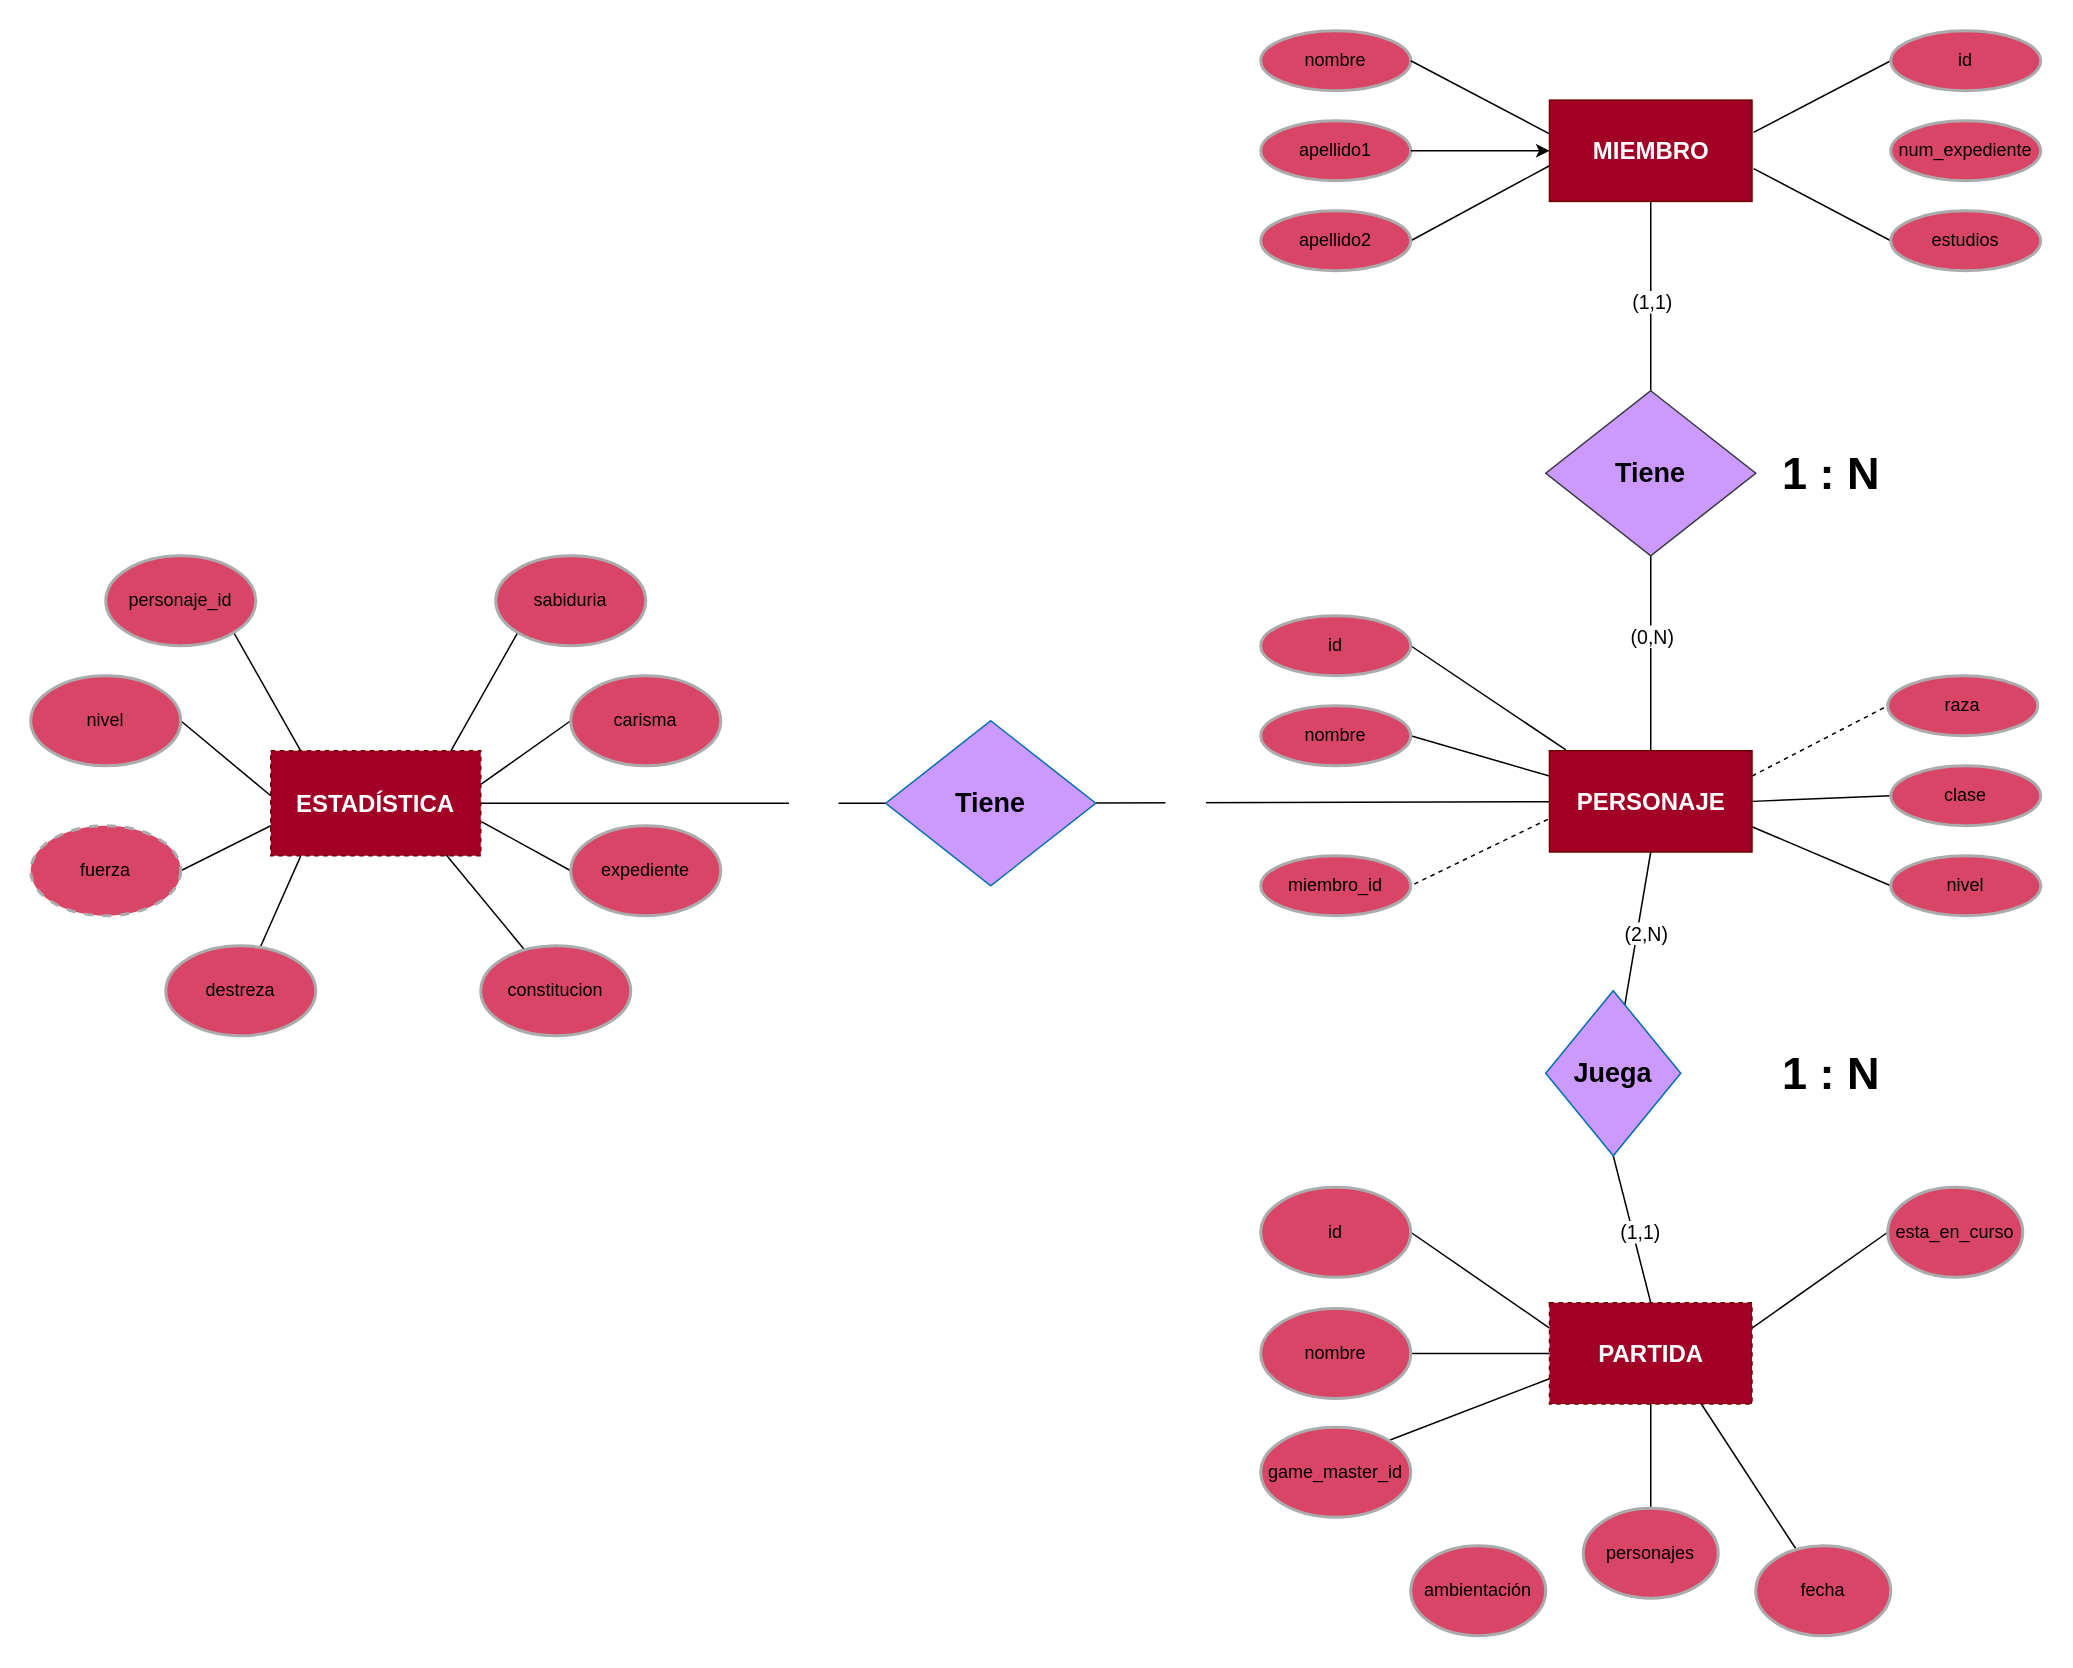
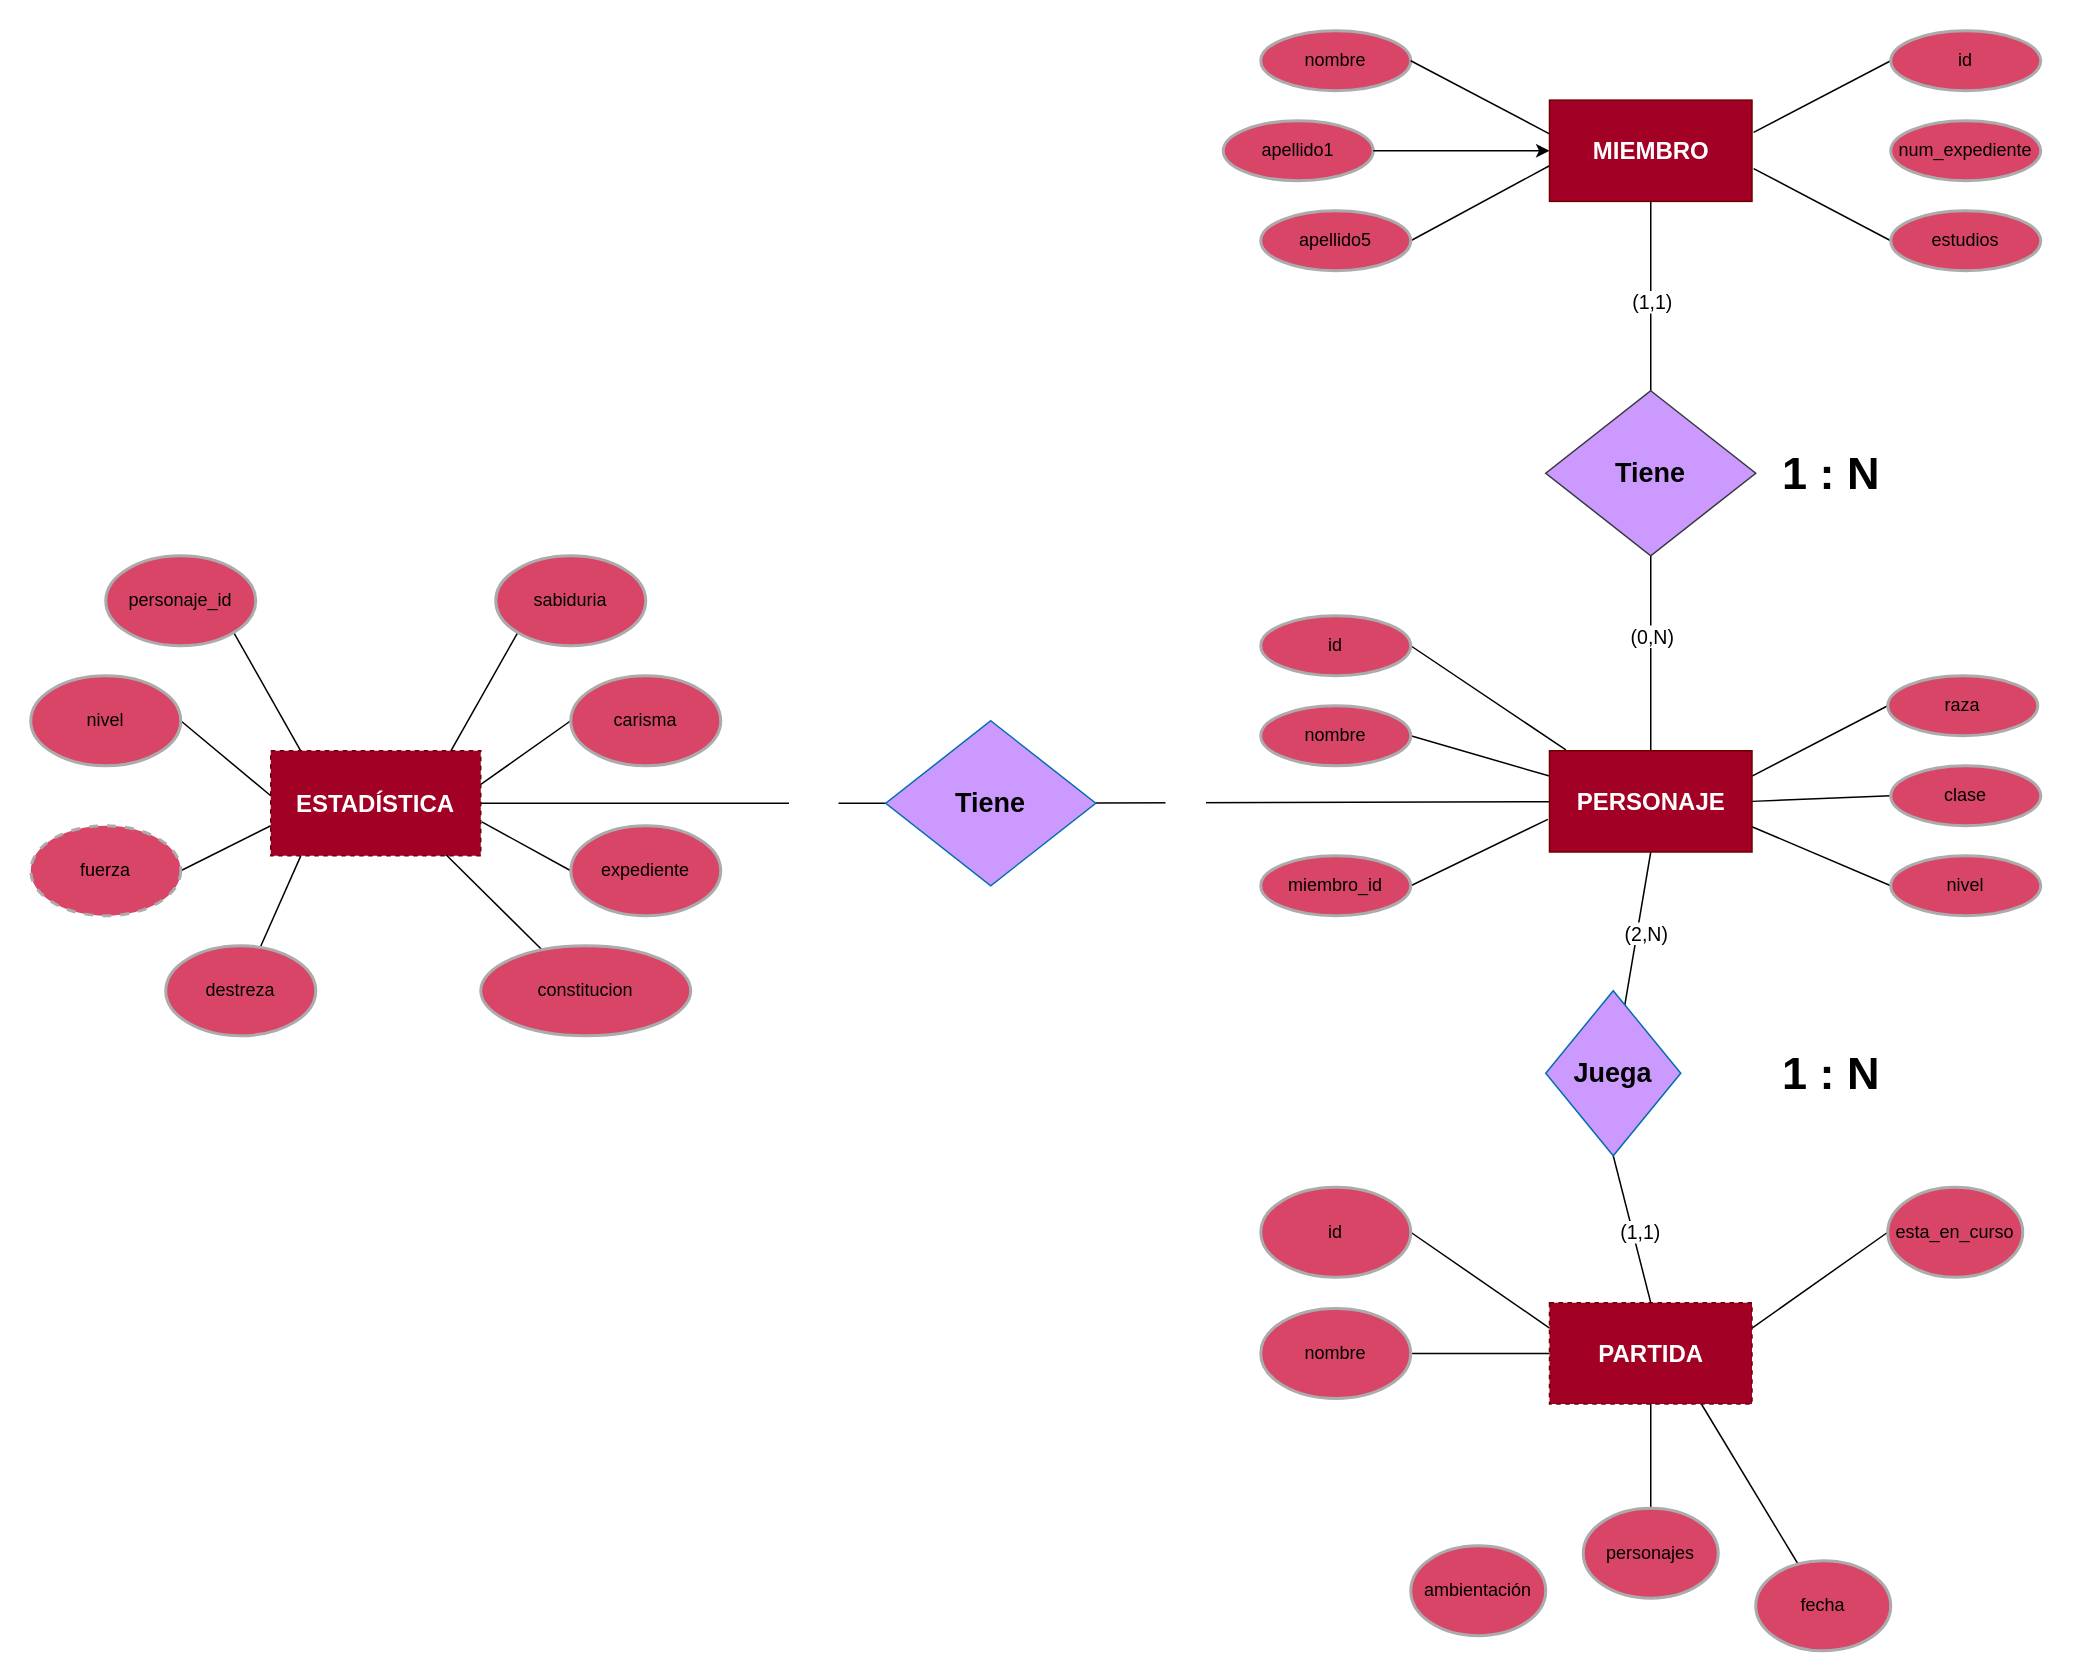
node "apellido1": moved (1336, 151) -> (1298, 151)
node "apellido2": label "apellido2" -> "apellido5"
edge "raza" -- "PERSONAJE": style dashed -> solid
edge "PERSONAJE" -- "miembro_id": style dashed -> solid
node "constitucion": size 150x90 -> 210x90
edge "PARTIDA" -- "game_master_id": removed
node "game_master_id": removed
node "fecha": moved (1823, 1591) -> (1823, 1606)
